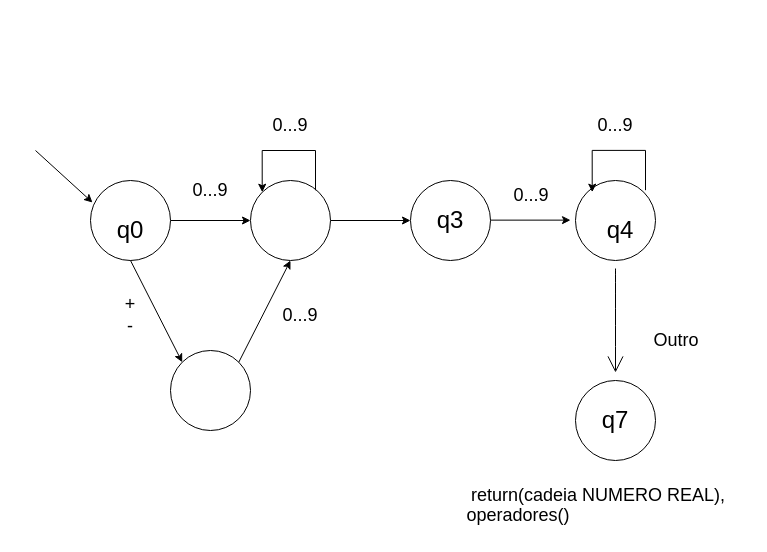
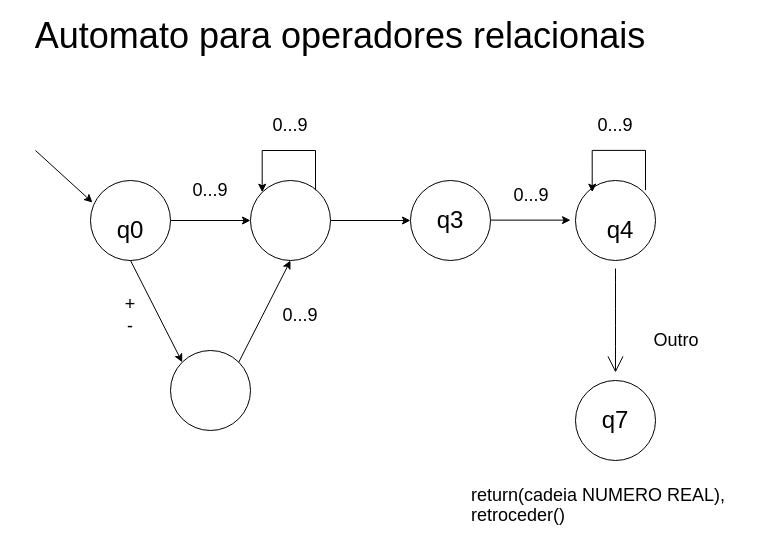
node "Automato para operadores relacionais": added
node "operadores()": label "operadores()" -> "retroceder()"
